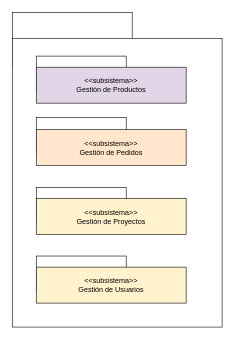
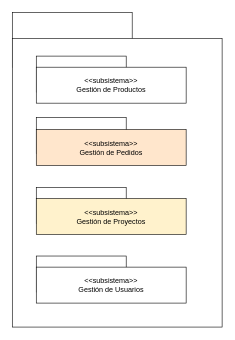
node "<<subsistema>> Gestión de Productos": fillcolor #e1d5e7 -> #ffffff
node "<<subsistema>> Gestión de Usuarios": fillcolor #fff2cc -> #ffffff
